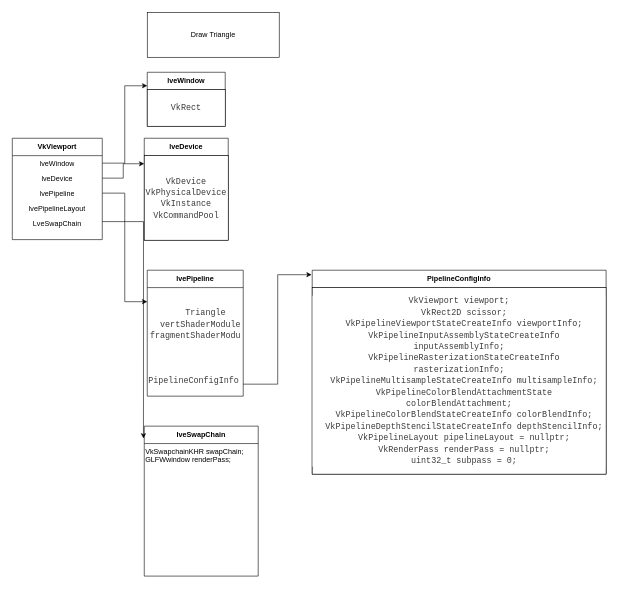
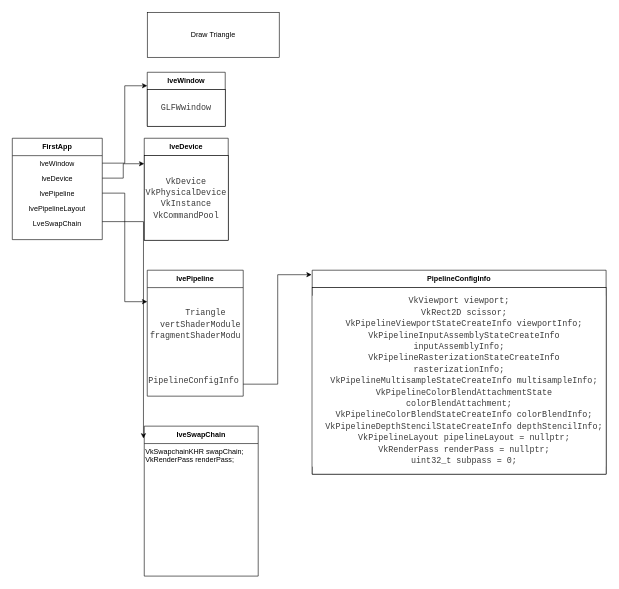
node "VkRect": label "VkRect" -> "GLFWwindow"
node "VkViewport": label "VkViewport" -> "FirstApp"
node "VkSwapchainKHR swapChain; GLFWwindow renderPass;": label "VkSwapchainKHR swapChain; GLFWwindow renderPass;" -> "VkSwapchainKHR swapChain; VkRenderPass renderPass;"
